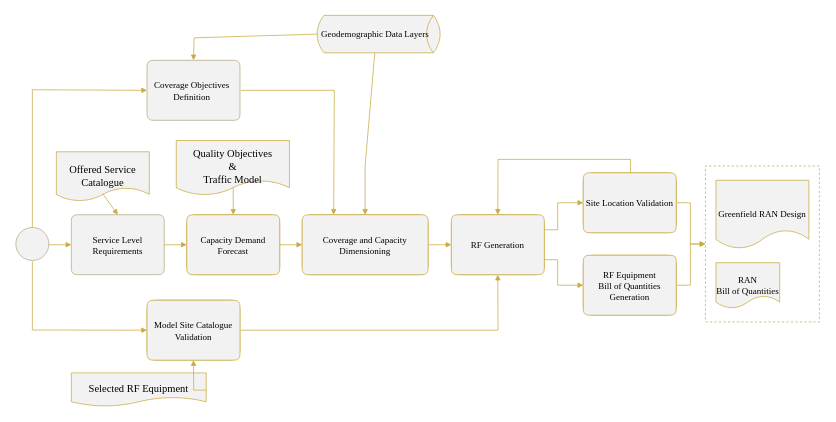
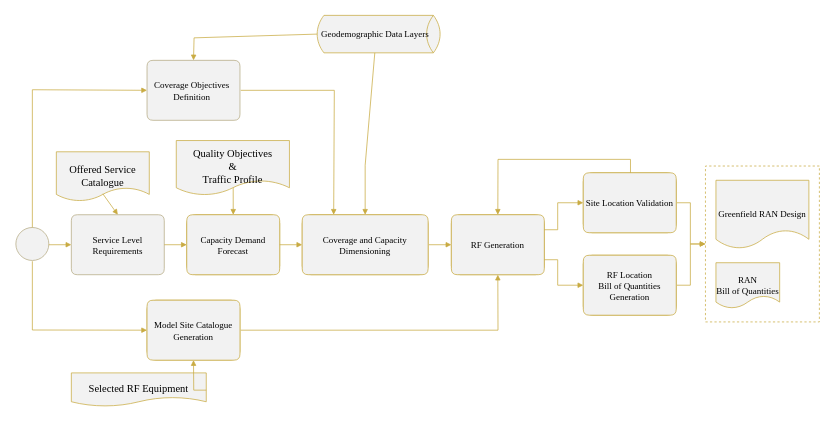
node "Quality Objectives & Traffic Model": label "Quality Objectives & Traffic Model" -> "Quality Objectives & Traffic Profile"
node "RF Equipment Bill of Quantities Generation": label "RF Equipment Bill of Quantities Generation" -> "RF Location Bill of Quantities Generation"
node "Model Site Catalogue Validation": label "Model Site Catalogue Validation" -> "Model Site Catalogue Generation"
